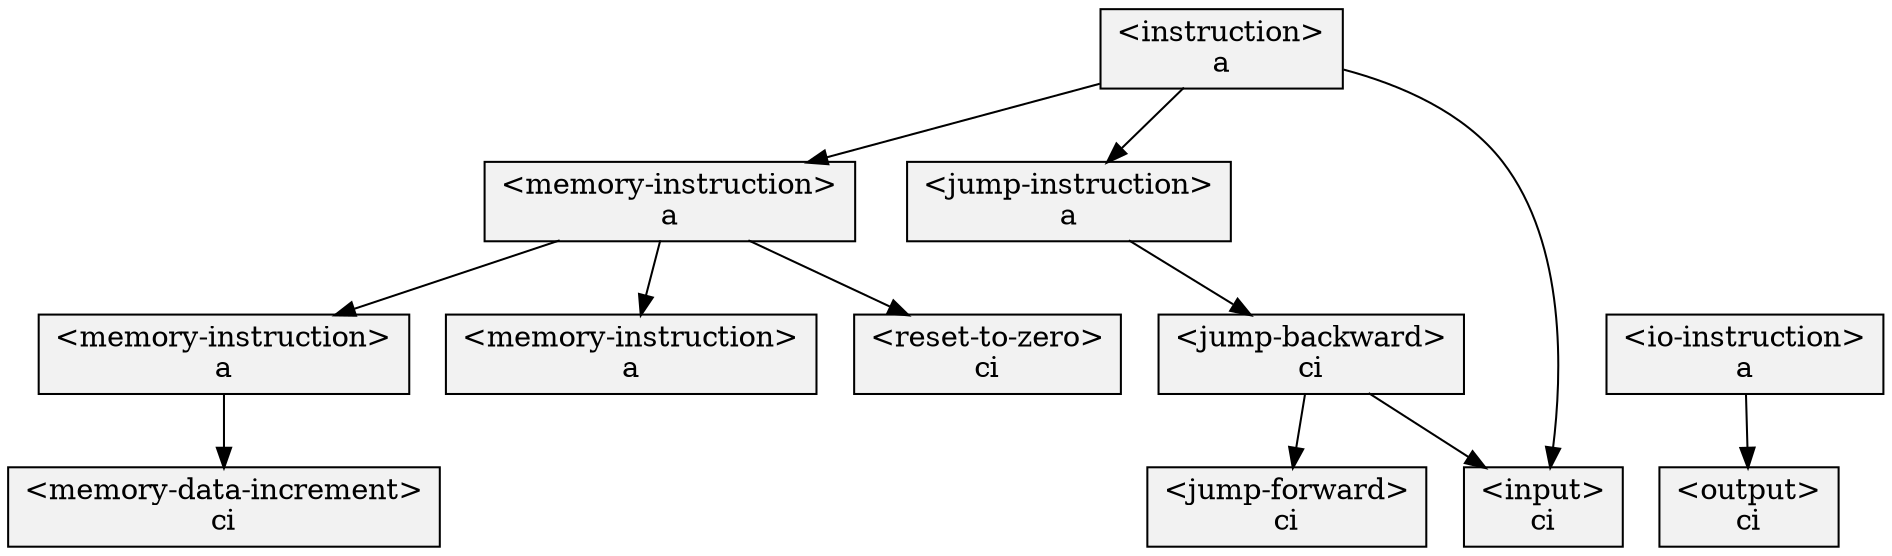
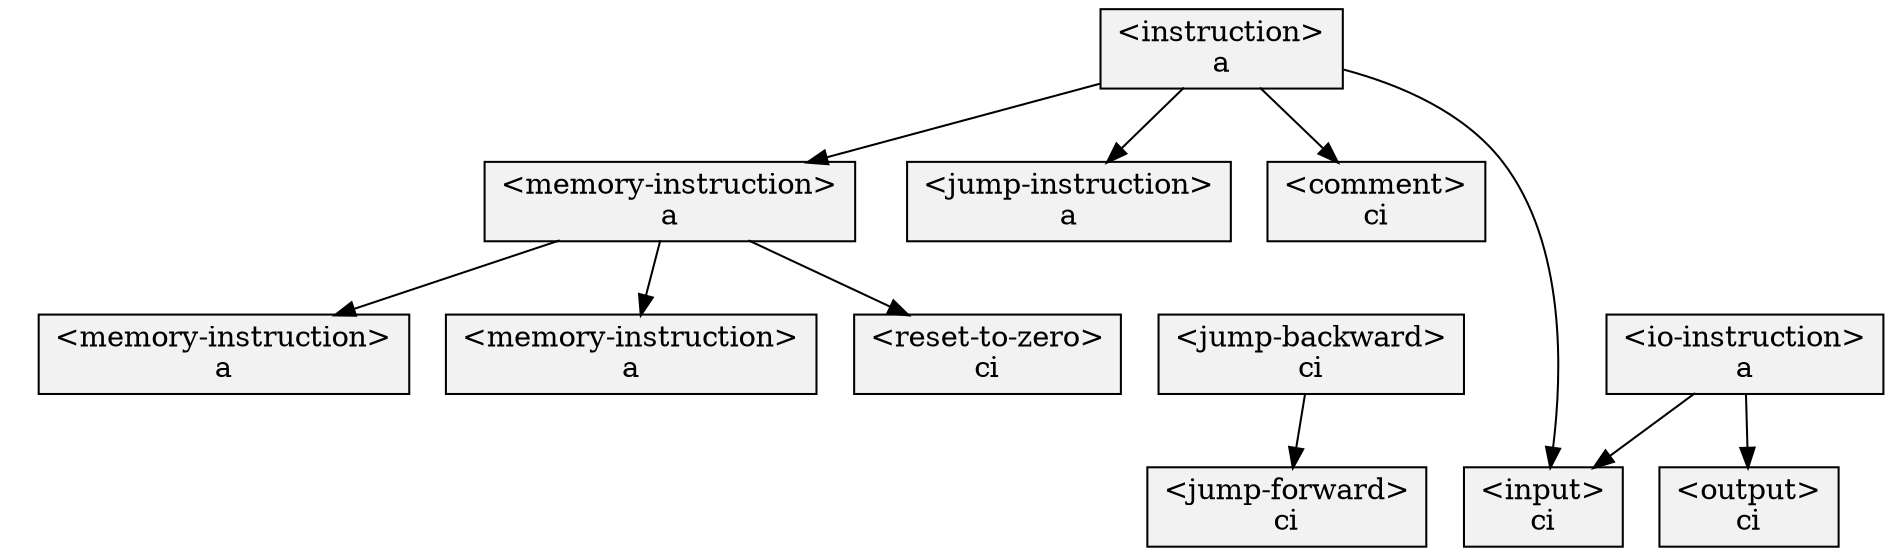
node "<comment> ci": added
edge "<jump-instruction> a" -> "<jump-backward> ci": removed
edge "<jump-backward> ci" -> "<input> ci": now "<io-instruction> a" -> "<input> ci"
node "<memory-data-increment> ci": removed
